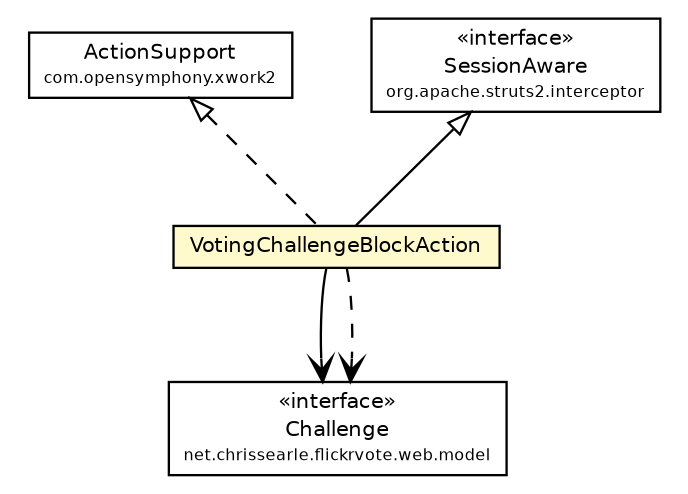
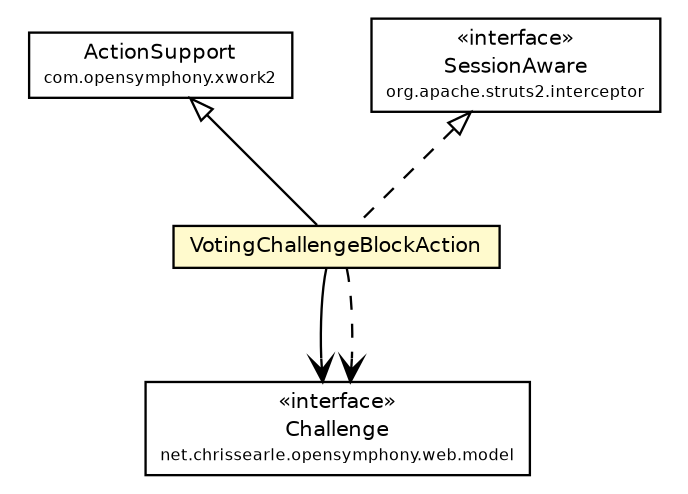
edge "VotingChallengeBlockAction" -> "ActionSupport": style dashed -> solid
edge "VotingChallengeBlockAction" -> "SessionAware": style solid -> dashed
node "Challenge": text "net.chrissearle.flickrvote.web.model" -> "net.chrissearle.opensymphony.web.model"
